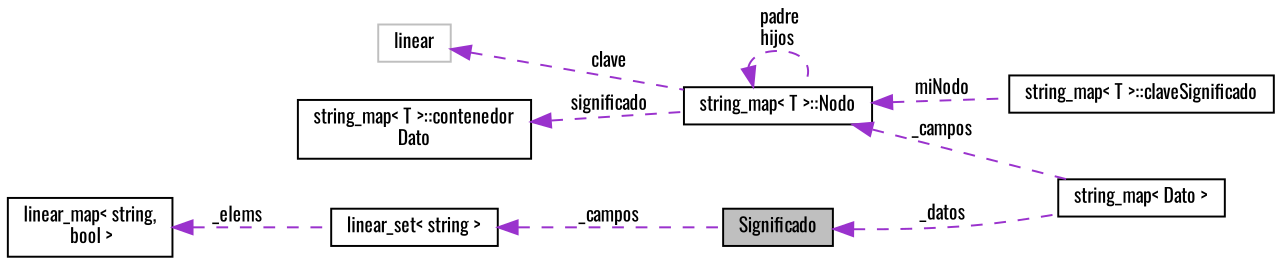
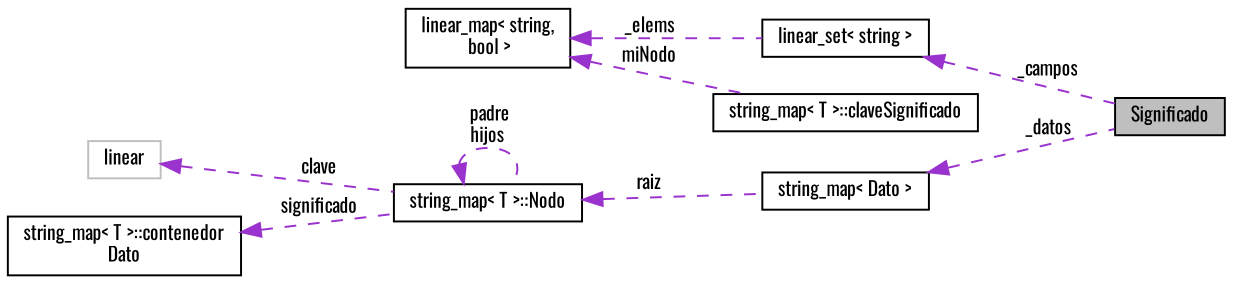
edge "string_map< T >::claveSignificado" -> "string_map< T >::Nodo": now "string_map< T >::claveSignificado" -> "linear_map< string, bool >"
edge "string_map< Dato >" -> "string_map< T >::Nodo": label " _campos" -> " raiz"
edge "string_map< Dato >" -> "Significado": reversed
